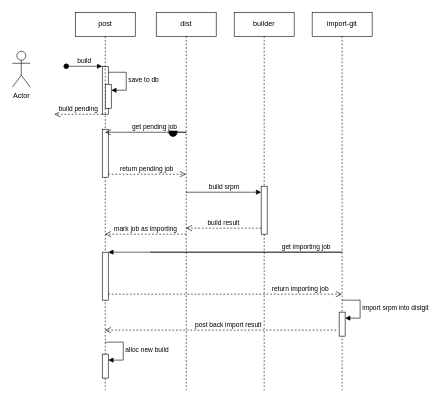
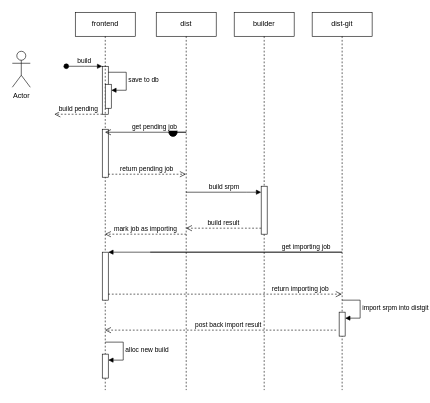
node "post": label "post" -> "frontend"
node "import-git": label "import-git" -> "dist-git"
